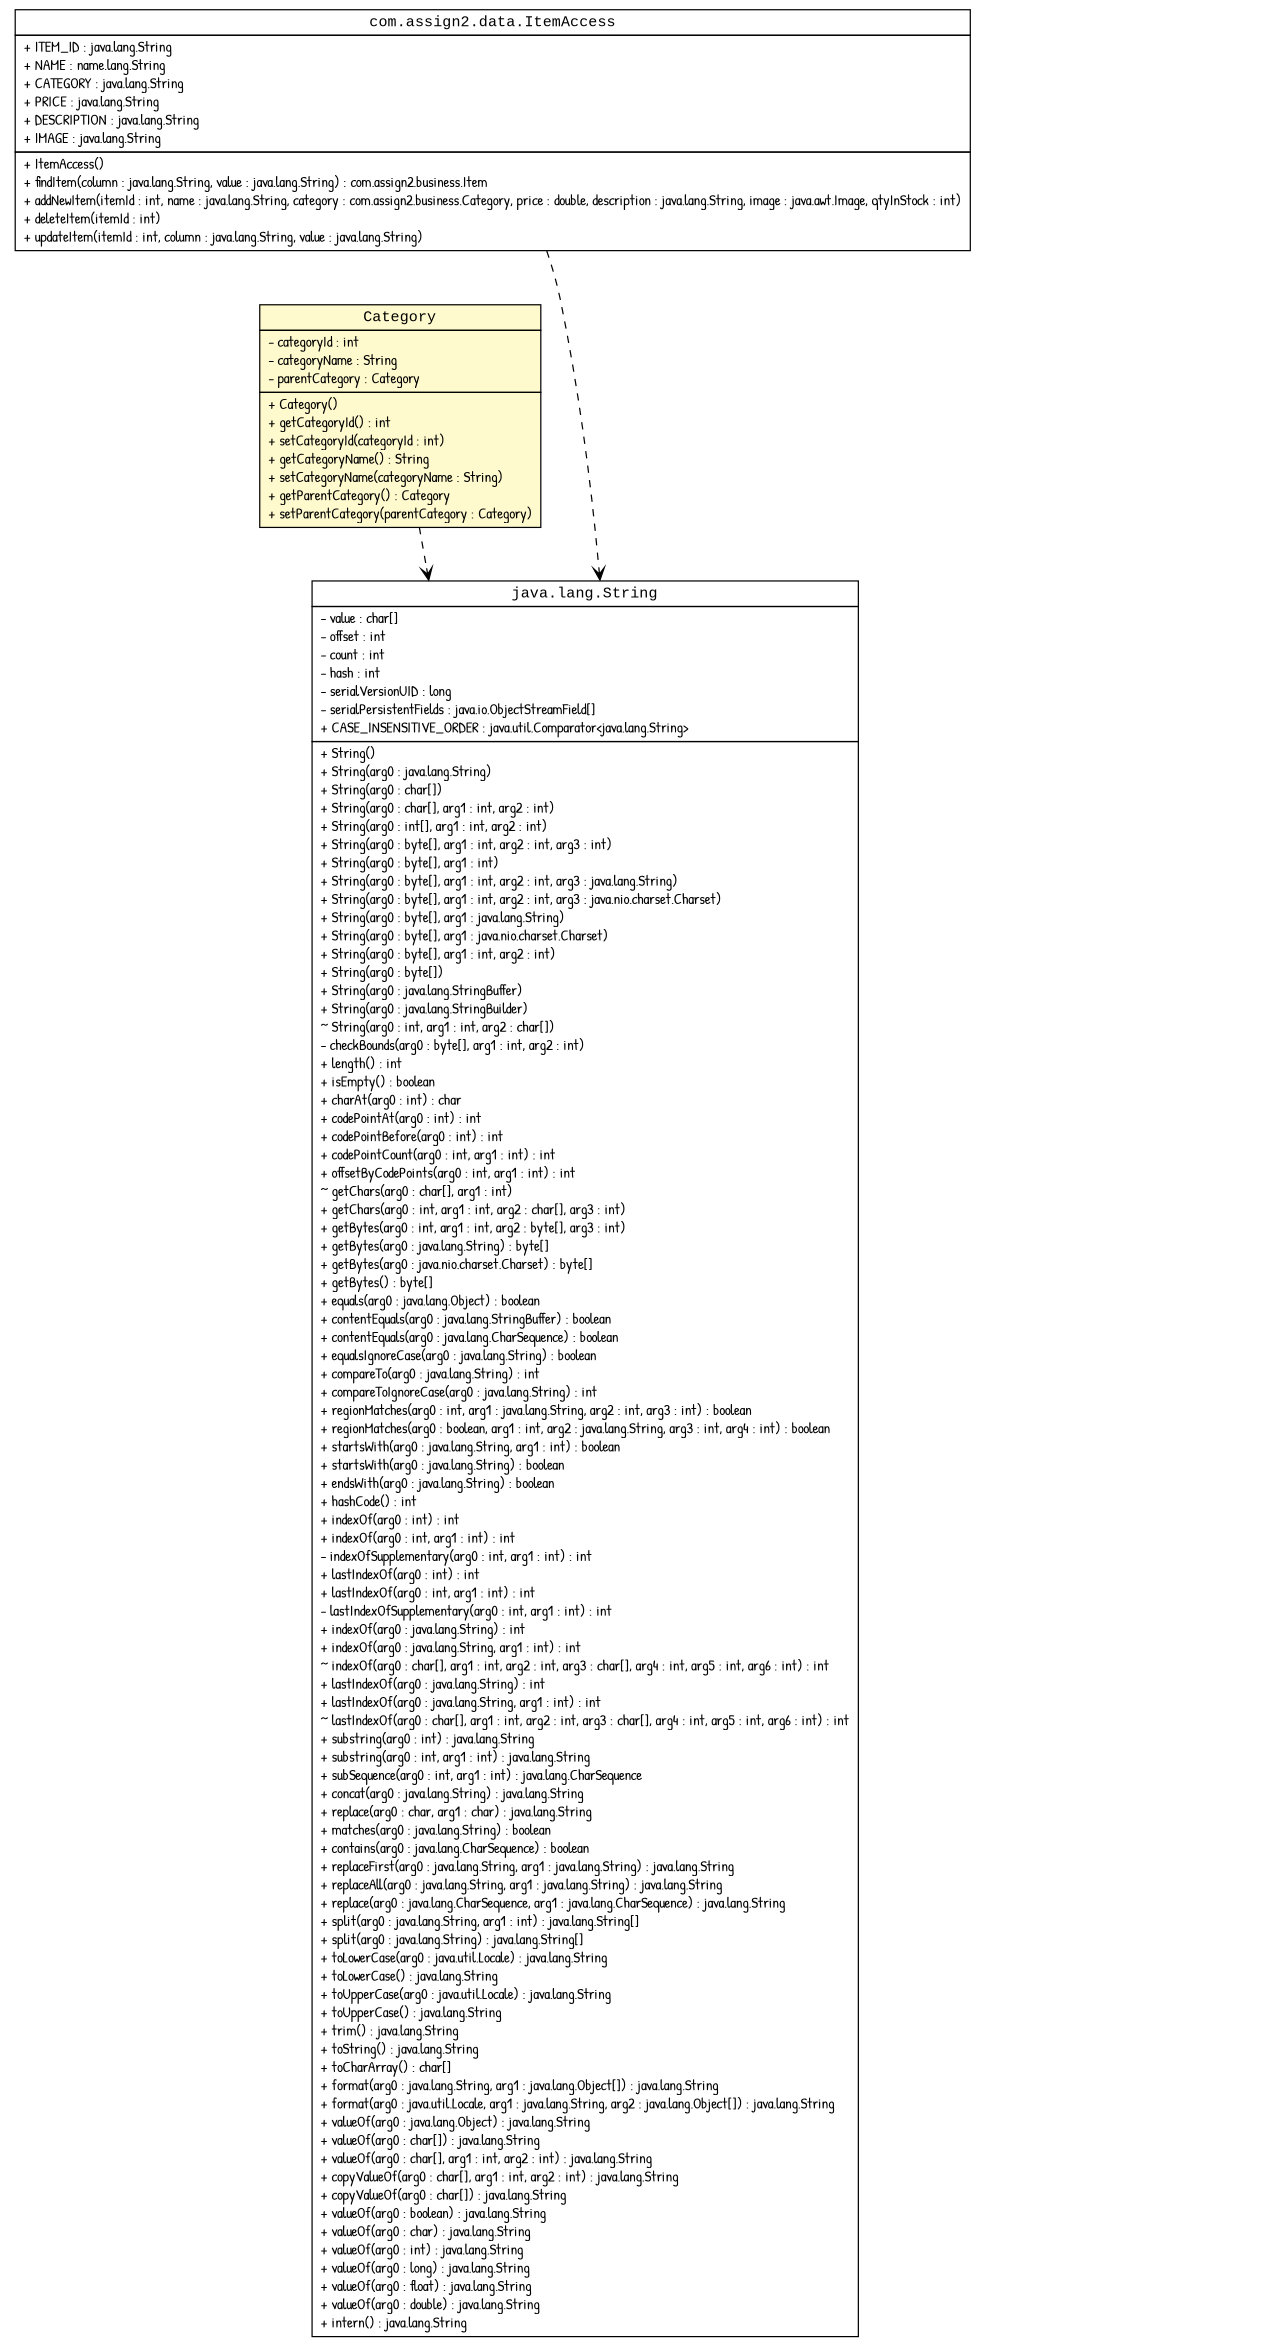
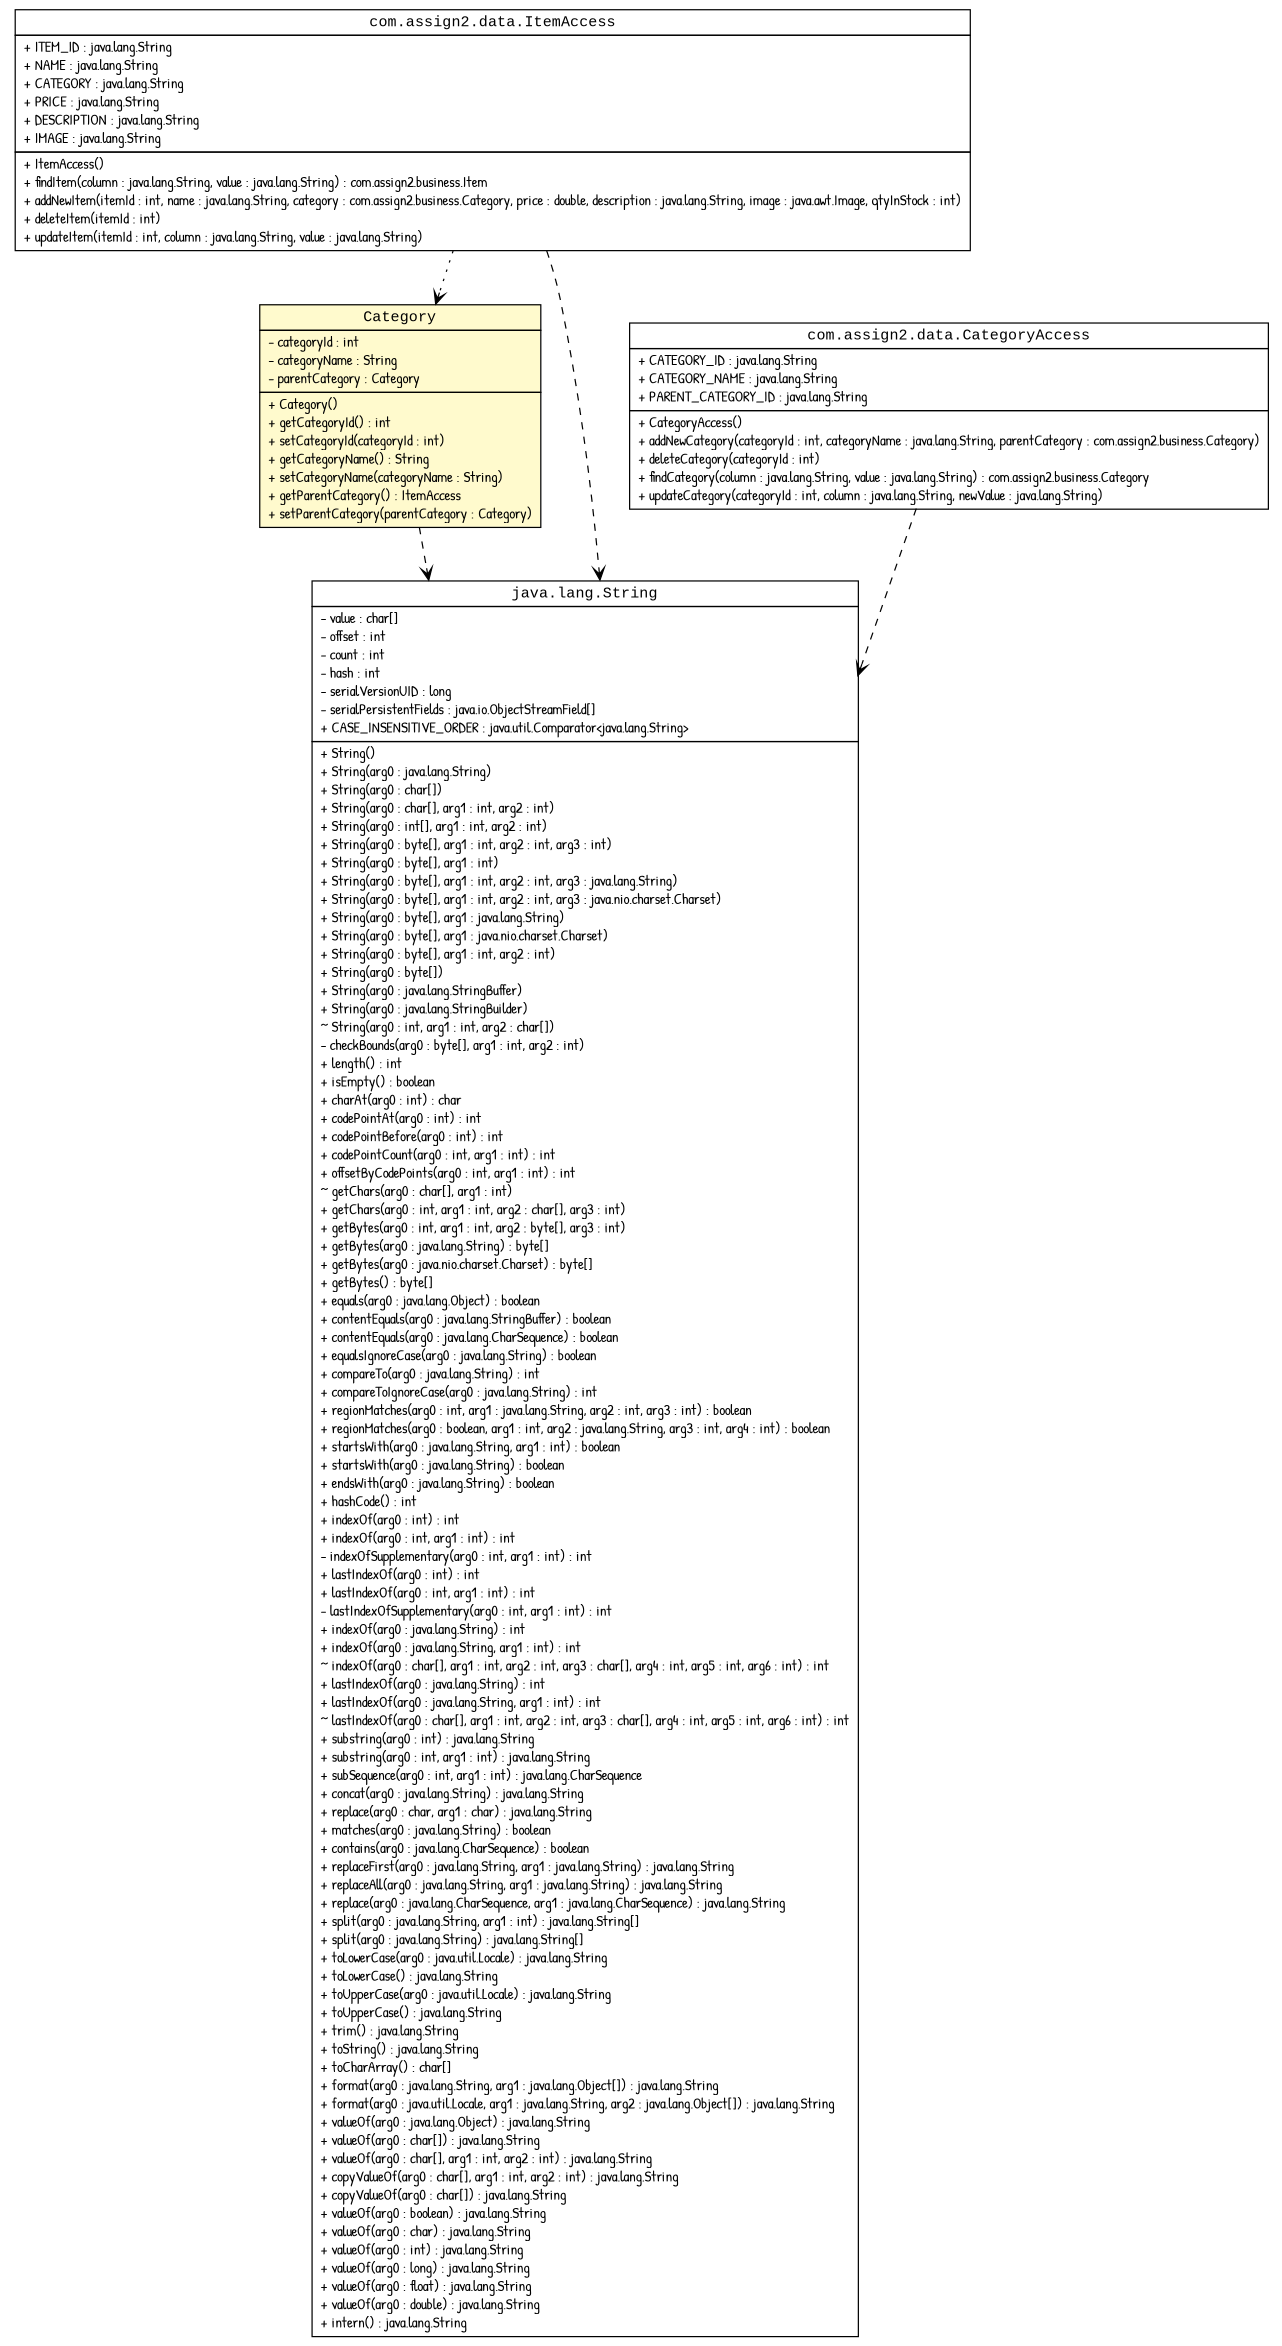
node "com.assign2.data.ItemAccess": text "+ NAME : name.lang.String" -> "+ NAME : java.lang.String"
edge "com.assign2.data.ItemAccess" -> "Category": added
node "com.assign2.data.CategoryAccess": added
node "Category": text "+ getParentCategory() : Category" -> "+ getParentCategory() : ItemAccess"
